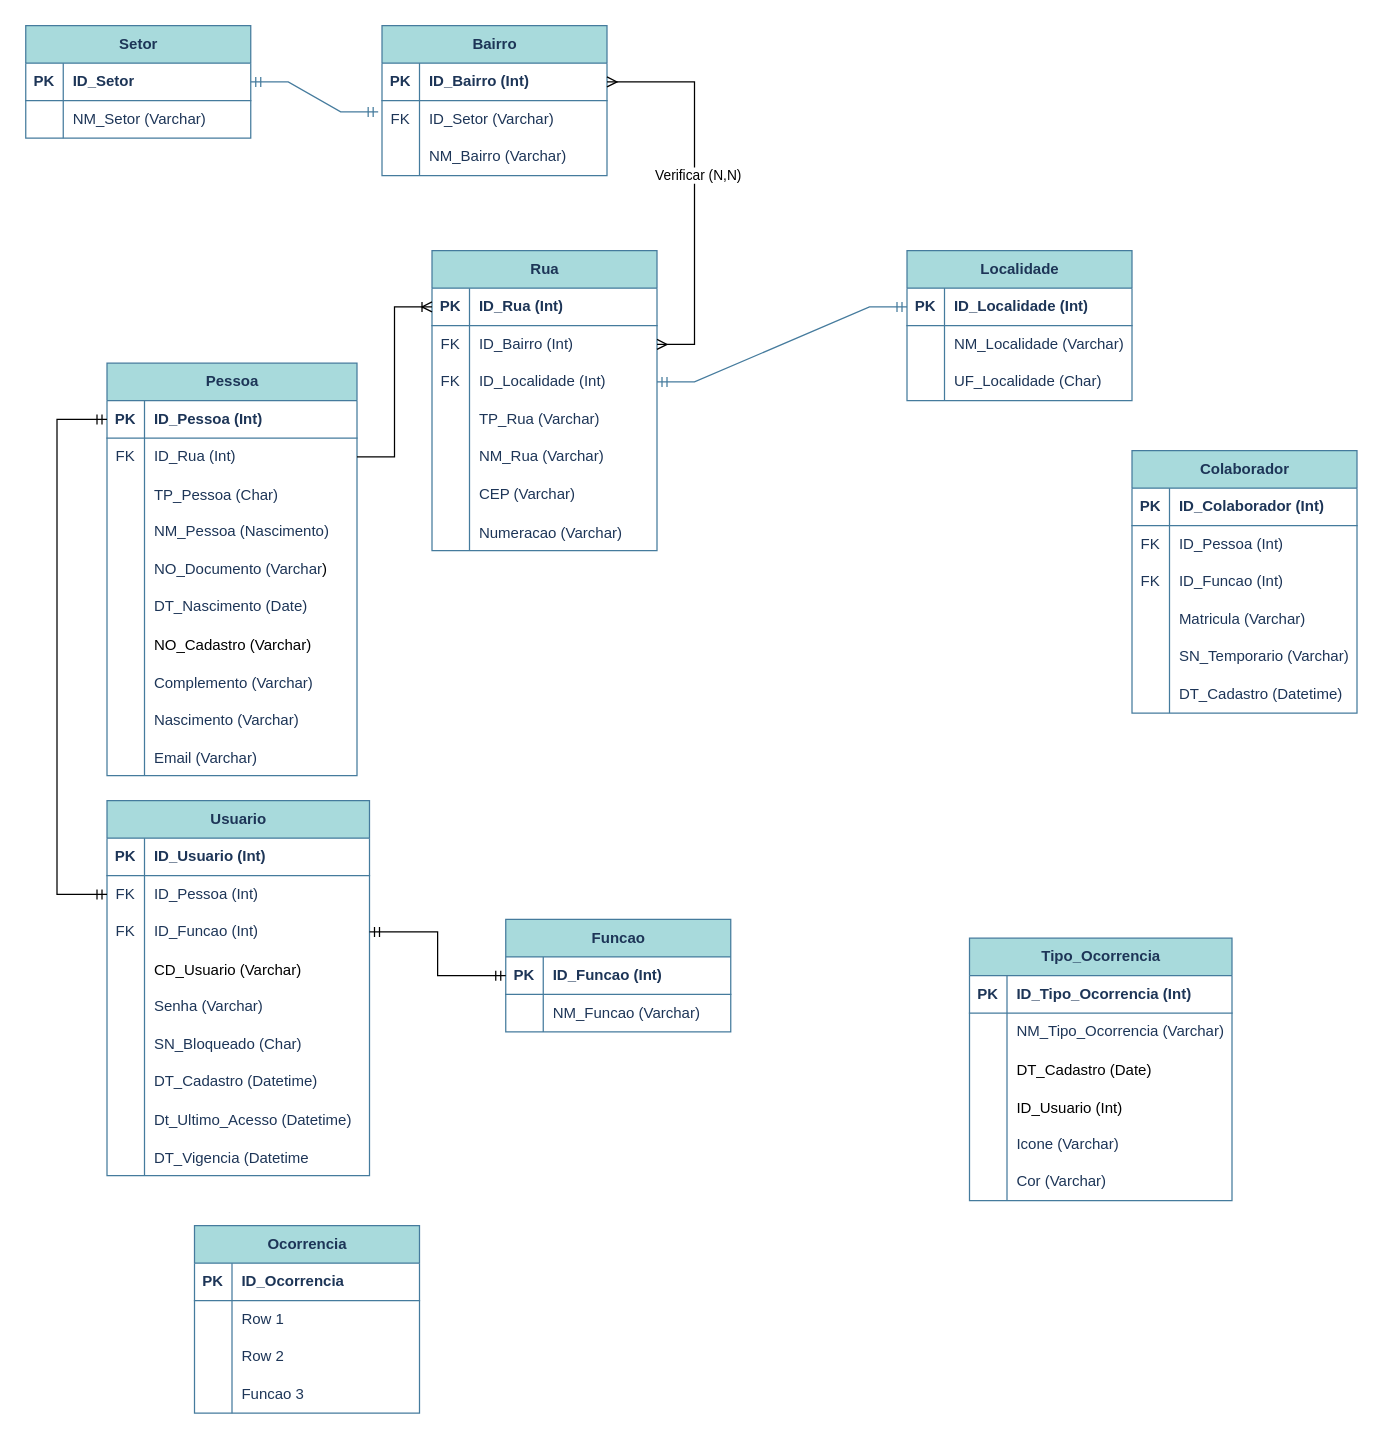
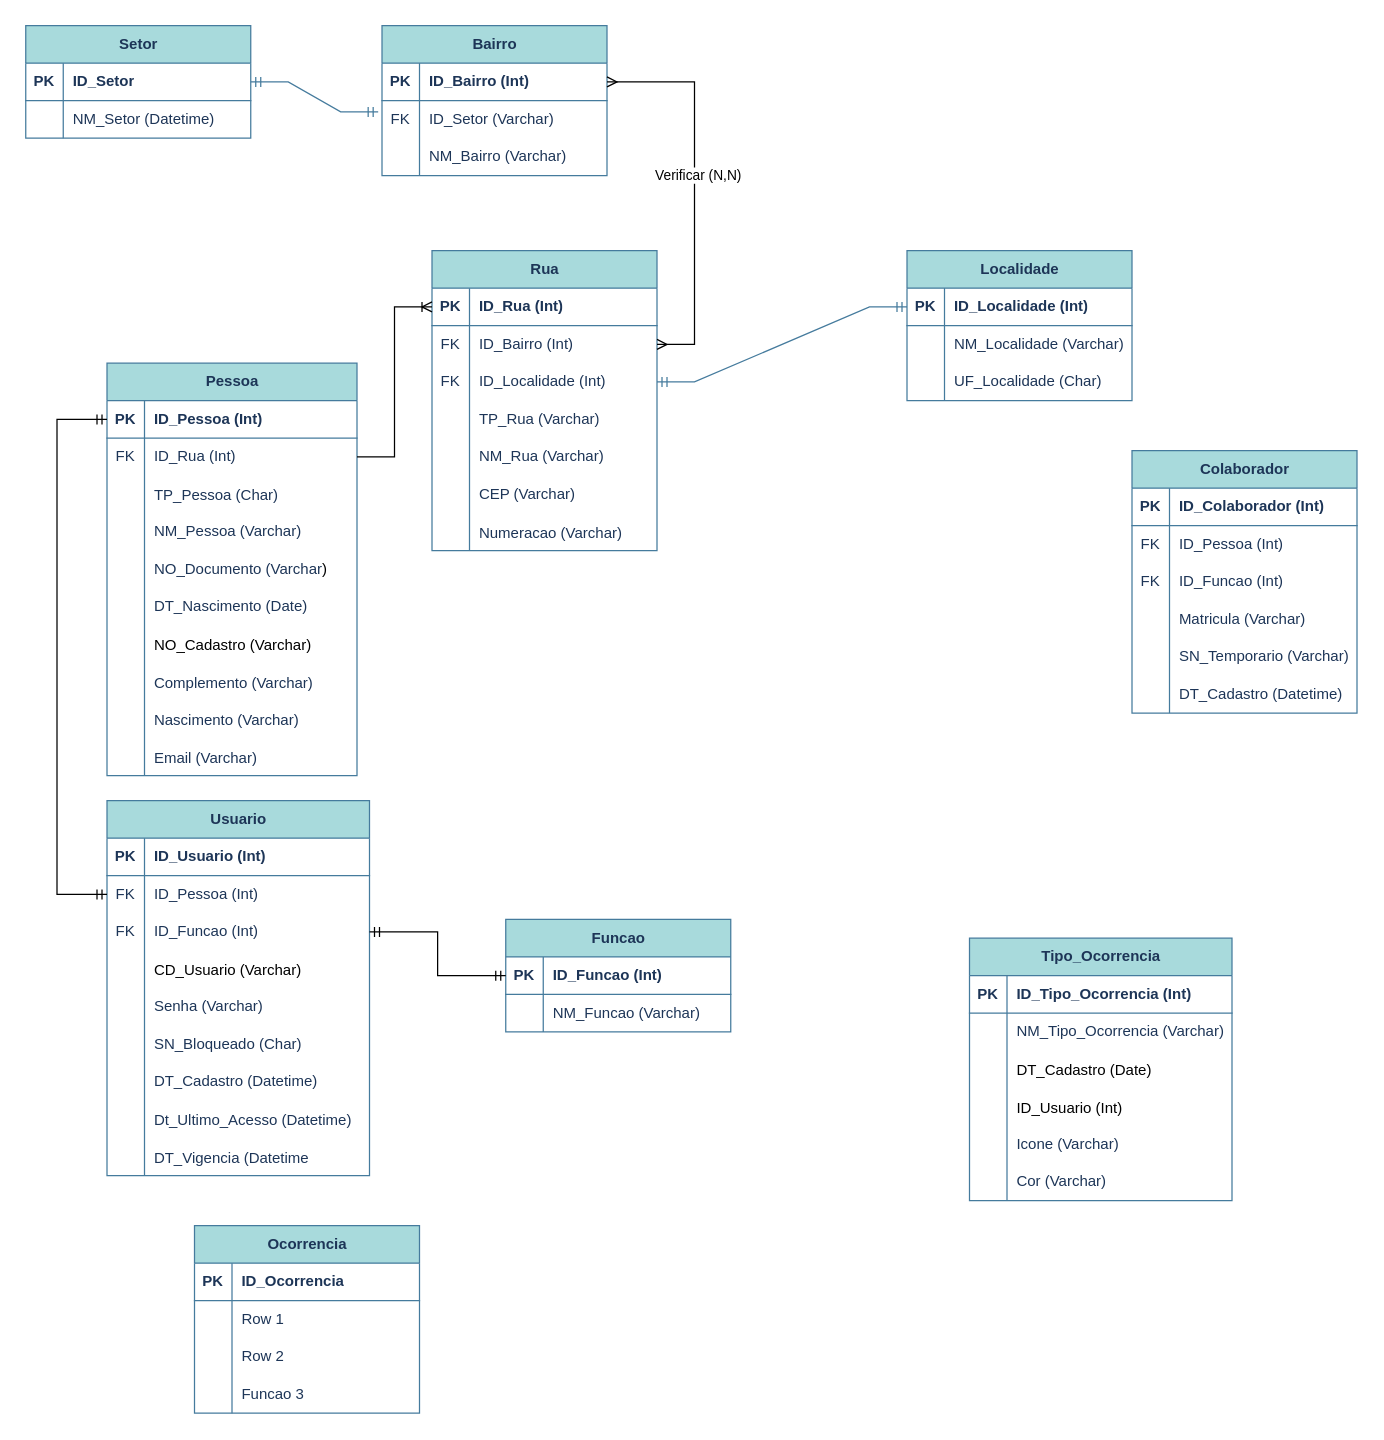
node "NM_Setor (Varchar)": label "NM_Setor (Varchar)" -> "NM_Setor (Datetime)"
node "NM_Pessoa (Nascimento)": label "NM_Pessoa (Nascimento)" -> "NM_Pessoa (Varchar)"
